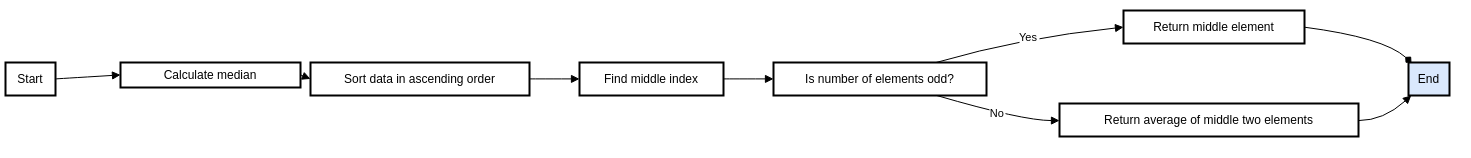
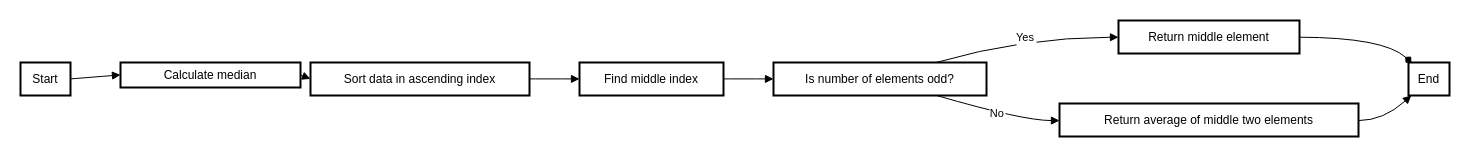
node "Return middle element": moved (1214, 27) -> (1209, 37)
node "Start": moved (31, 79) -> (46, 79)
node "End": fillcolor #dae8fc -> #ffffff
node "Sort data in ascending order": label "Sort data in ascending order" -> "Sort data in ascending index"
